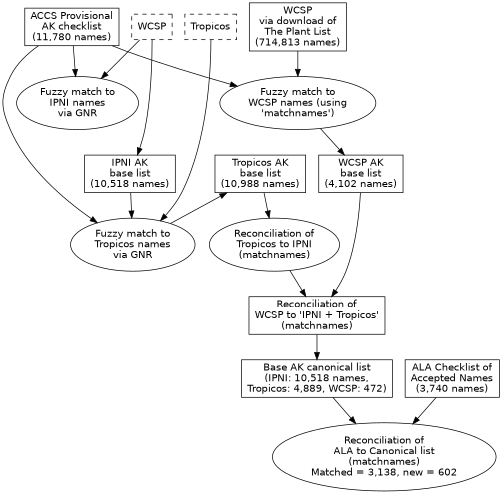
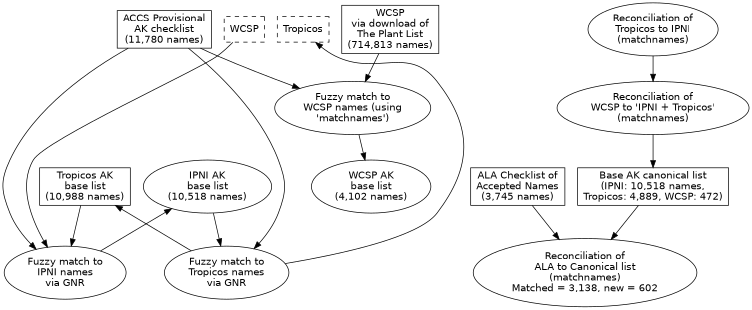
edge "WCSP" -> "IPNI AK base list (10,518 names)": now "Fuzzy match to IPNI names via GNR" -> "IPNI AK base list (10,518 names)"
edge "Tropicos" -> "Fuzzy match to Tropicos names via GNR": reversed
node "IPNI AK base list (10,518 names)": shape box -> ellipse
node "WCSP AK base list (4,102 names)": shape box -> ellipse
edge "Tropicos AK base list (10,988 names)" -> "Reconciliation of Tropicos to IPNI (matchnames)": now "Tropicos AK base list (10,988 names)" -> "Fuzzy match to IPNI names via GNR"
edge "WCSP AK base list (4,102 names)" -> "Reconciliation of WCSP to 'IPNI + Tropicos' (matchnames)": removed
node "Reconciliation of WCSP to 'IPNI + Tropicos' (matchnames)": shape box -> ellipse
node "ALA Checklist of Accepted Names (3,740 names)": label "ALA Checklist of Accepted Names (3,740 names)" -> "ALA Checklist of Accepted Names (3,745 names)"
